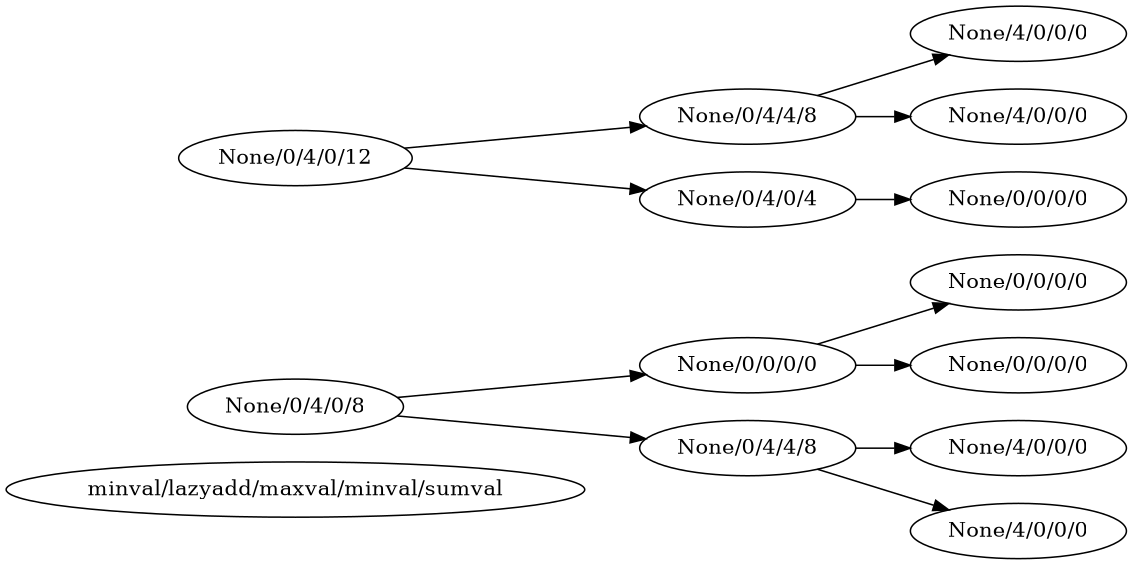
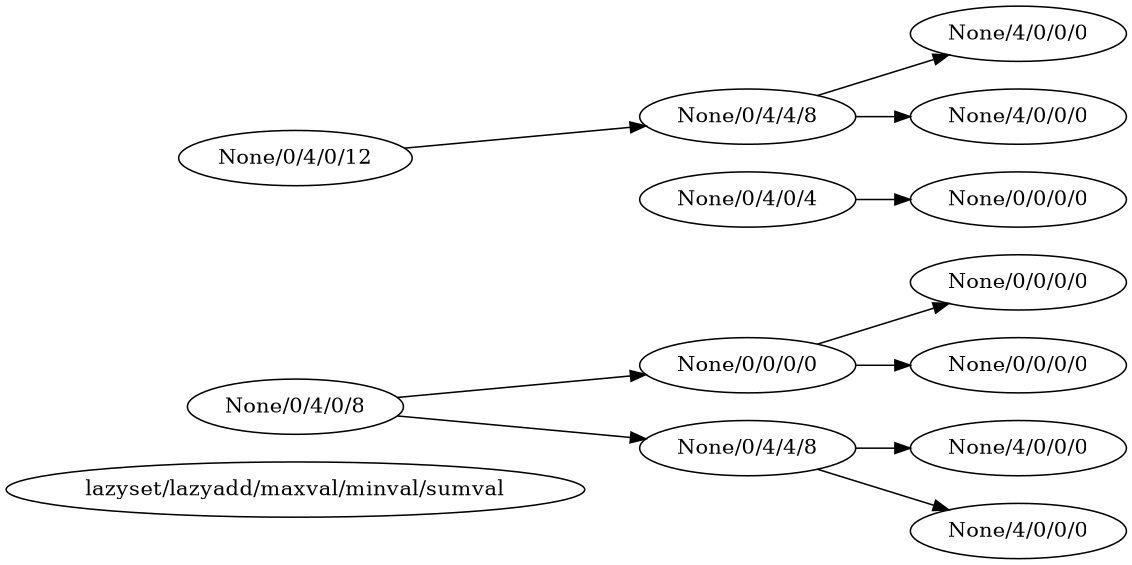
edge "None/0/4/0/12" -> "None/0/4/0/4": removed
node "minval/lazyadd/maxval/minval/sumval": label "minval/lazyadd/maxval/minval/sumval" -> "lazyset/lazyadd/maxval/minval/sumval"
